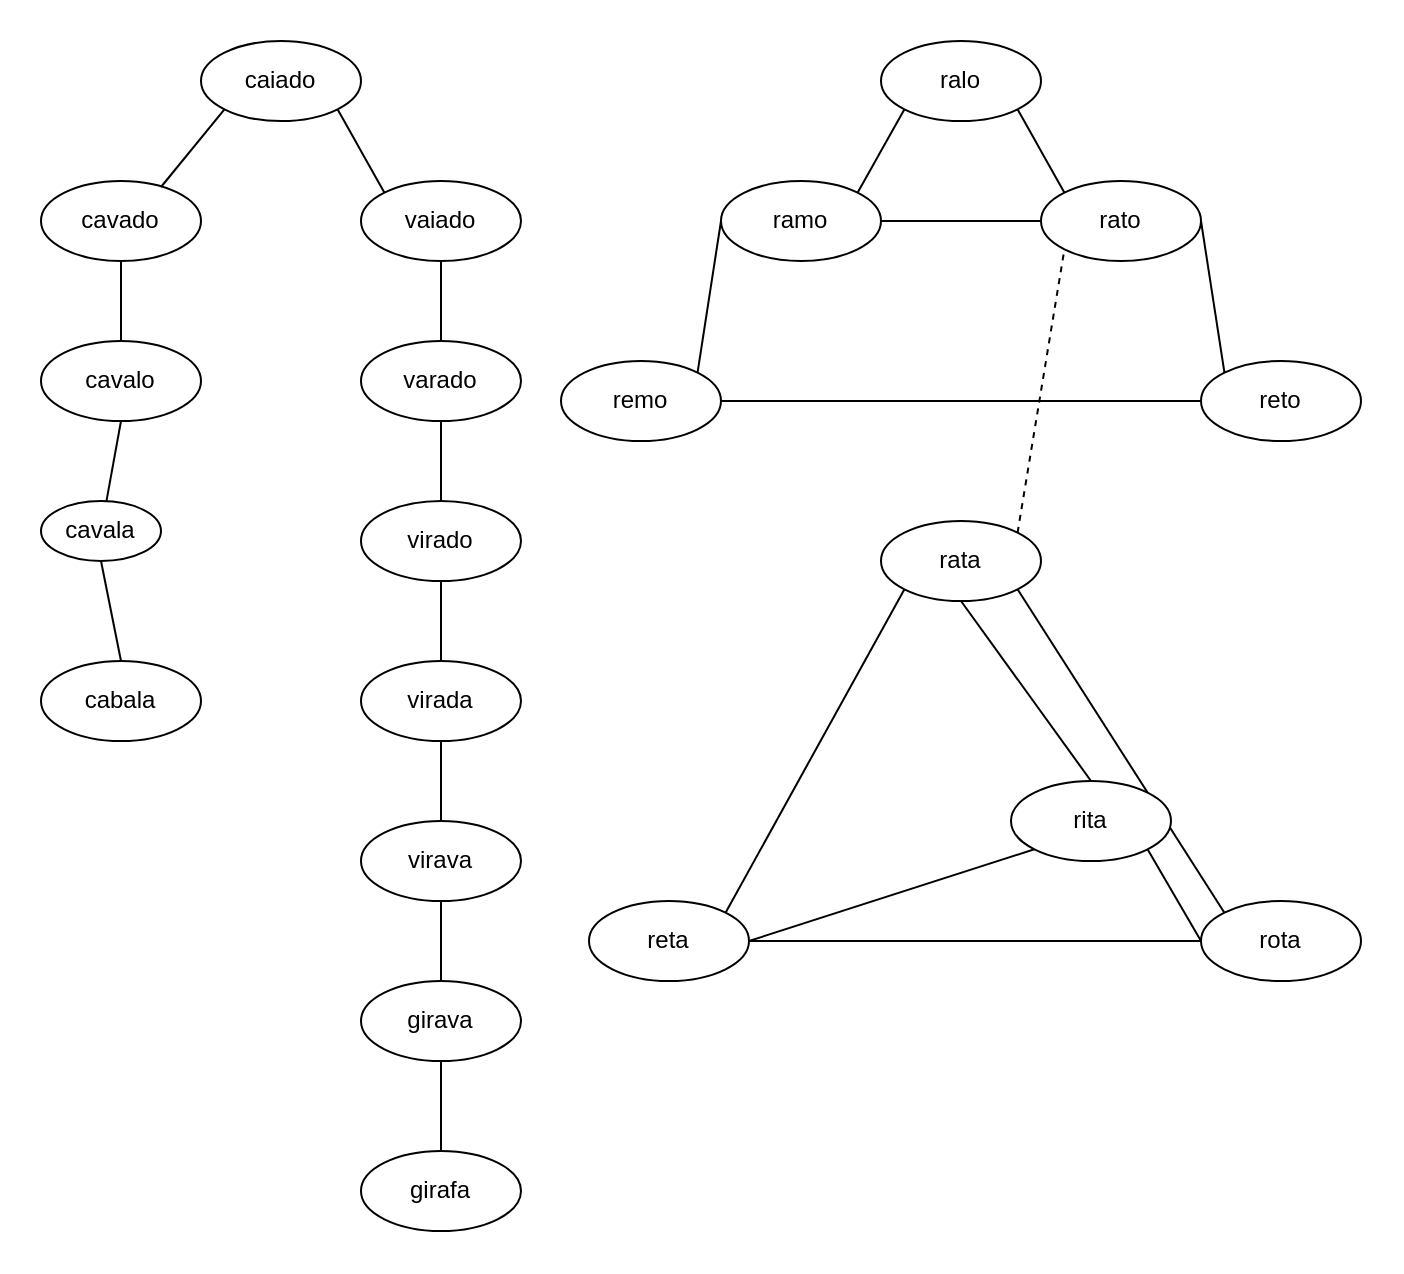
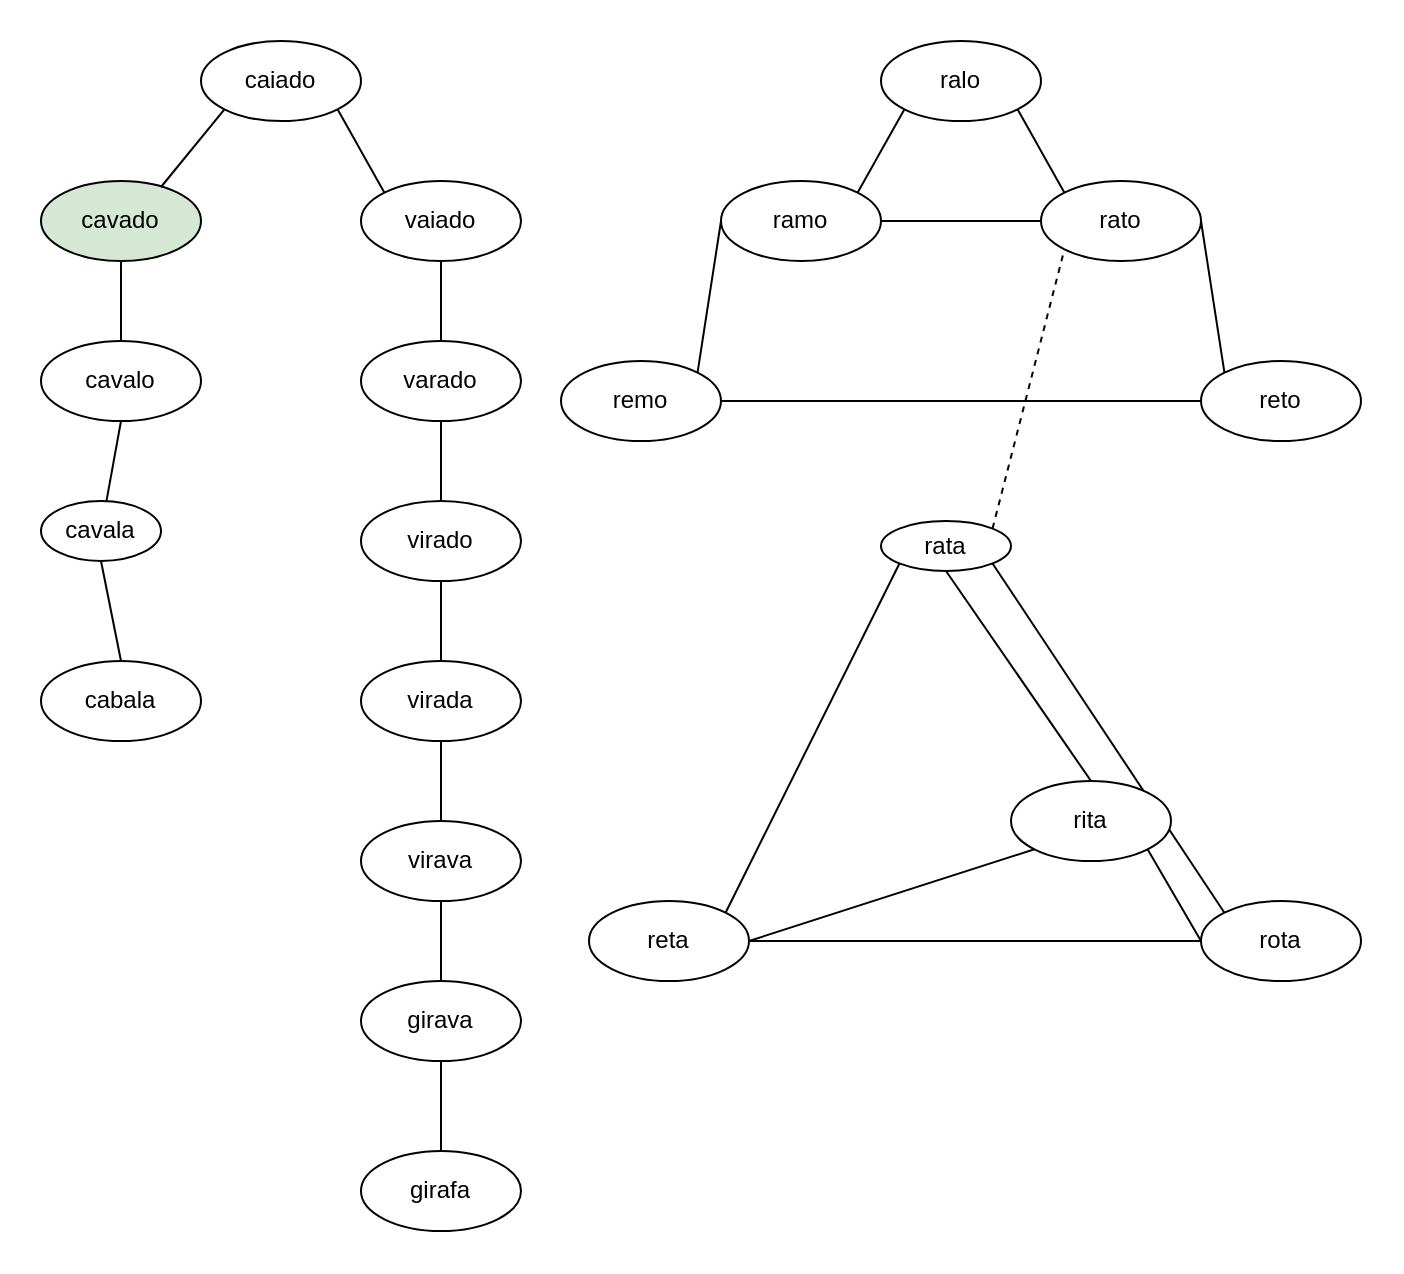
node "cavado": fillcolor #ffffff -> #d5e8d4
node "rata": size 160x80 -> 130x50
